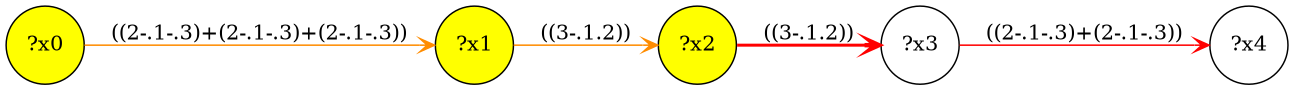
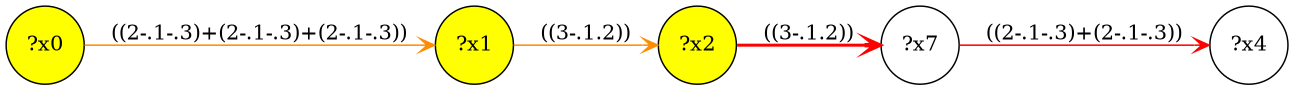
node "?x3": label "?x3" -> "?x7"
